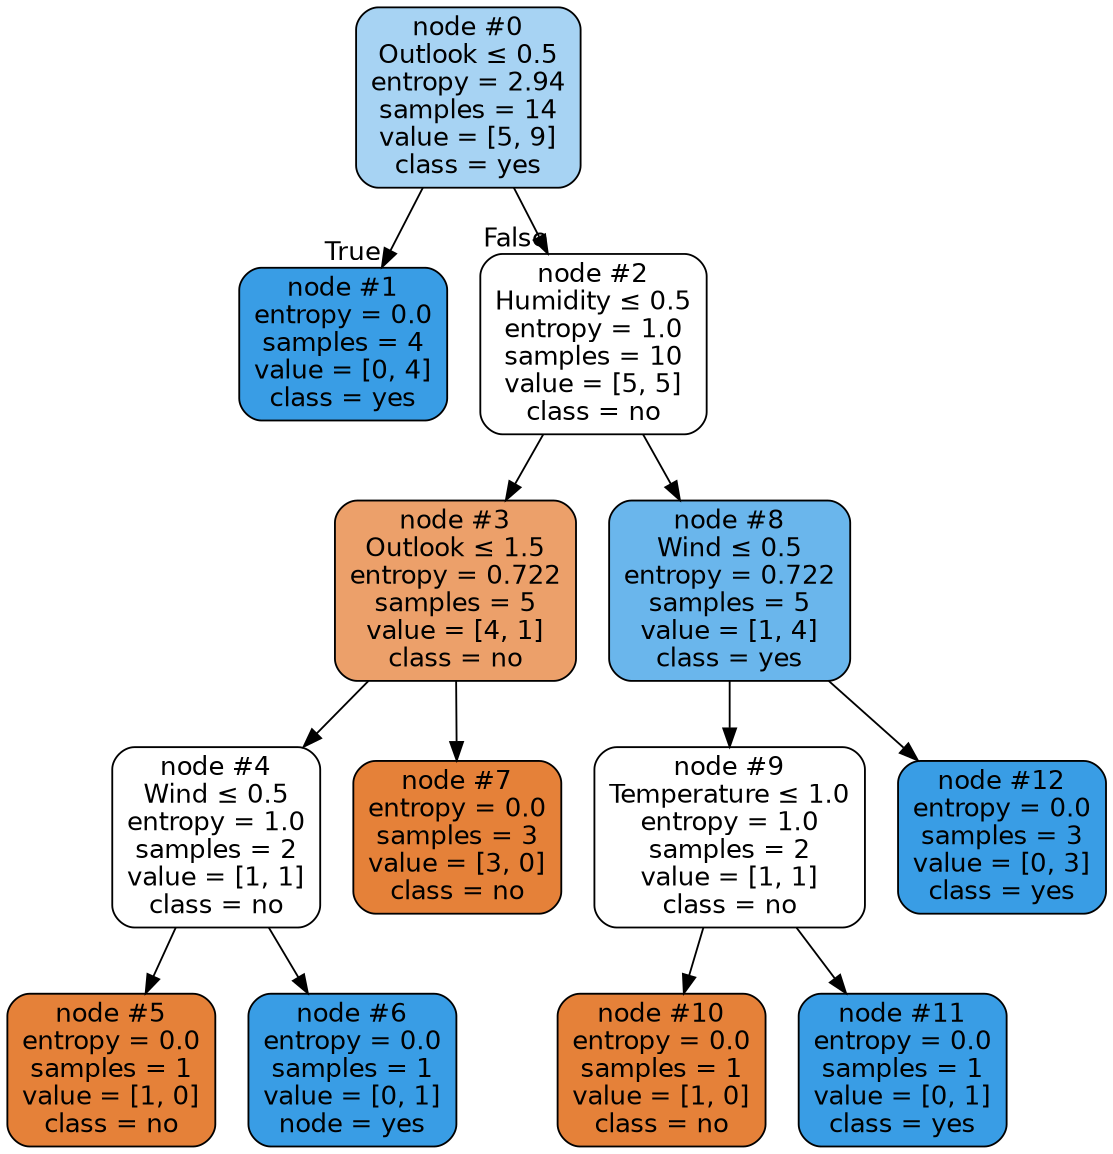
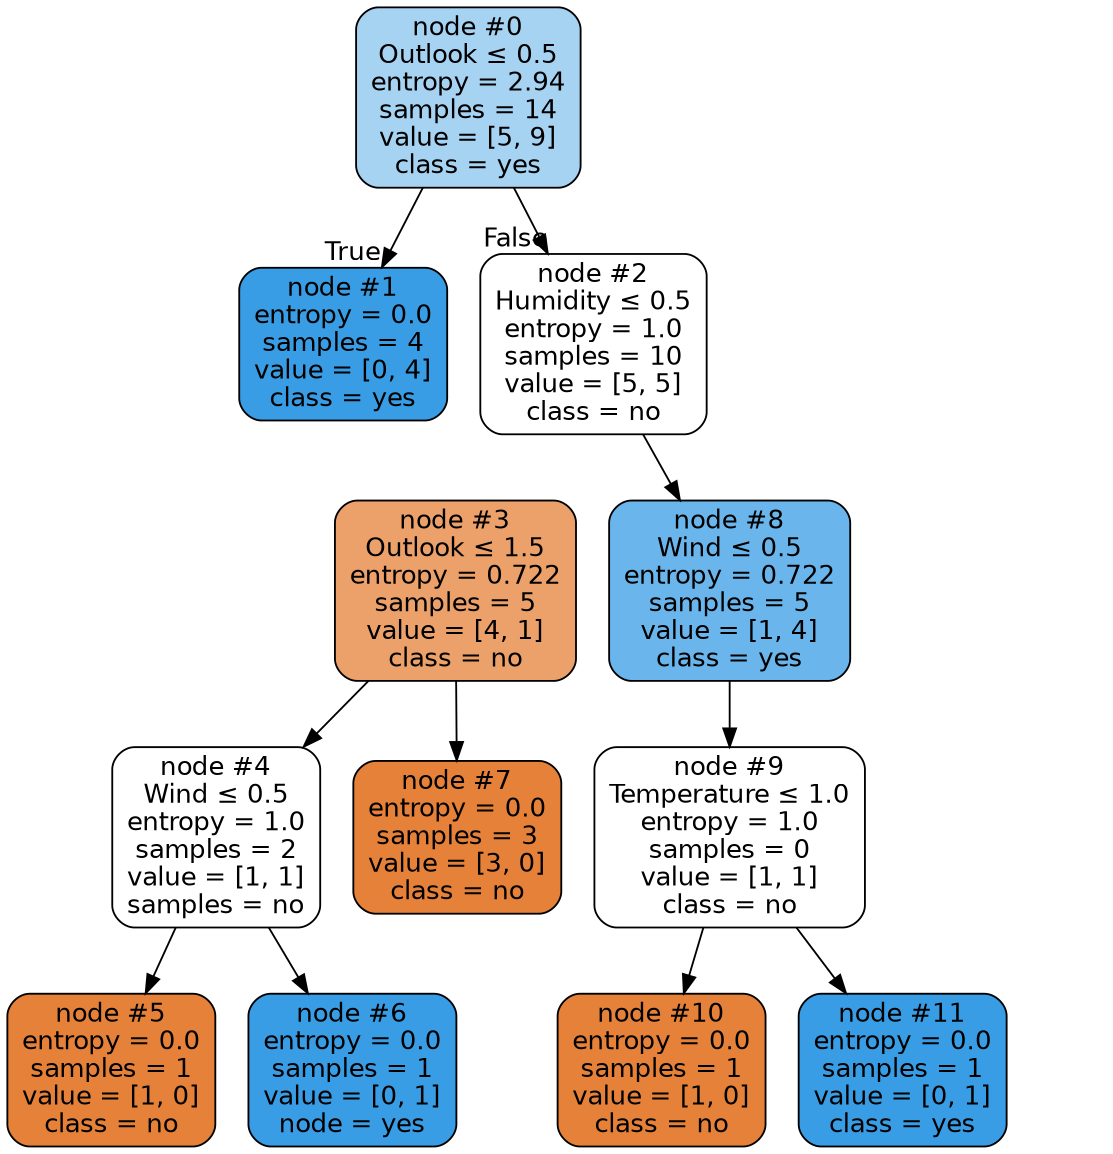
edge "node #2" -> "node #3": removed
node "node #12": removed
node "node #9": text "samples = 2" -> "samples = 0"
node "node #4": text "class = no" -> "samples = no"
